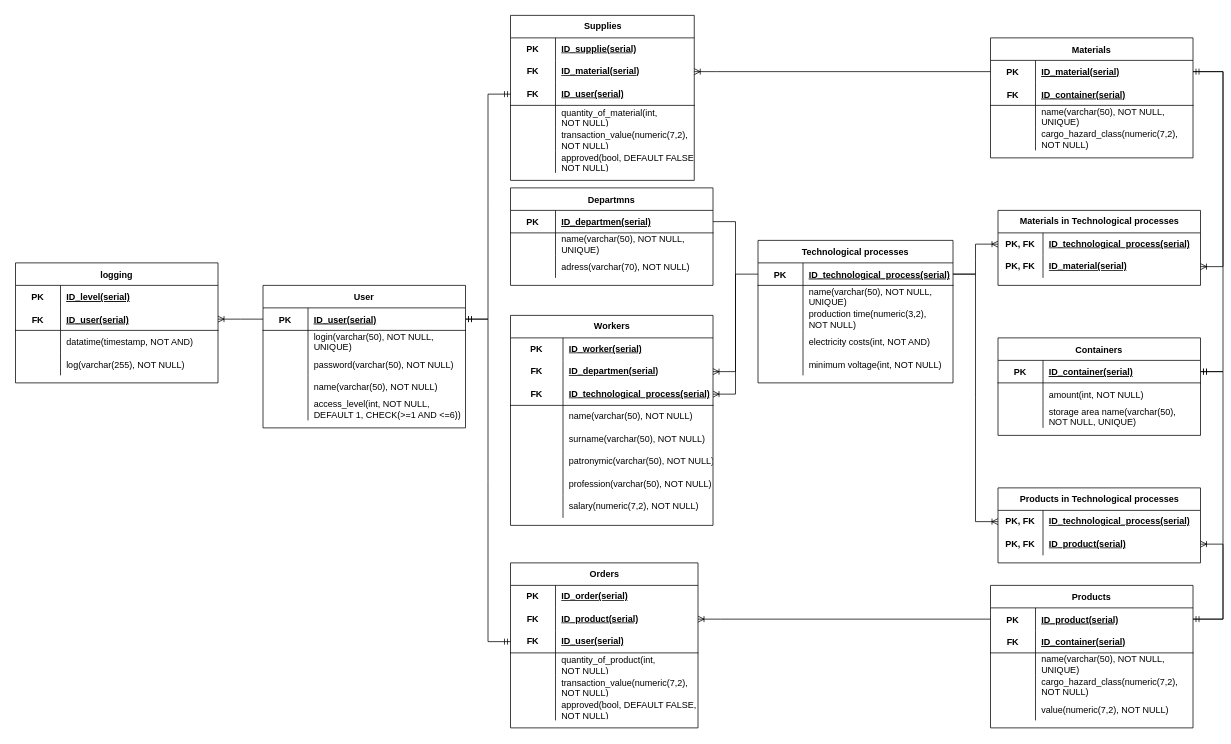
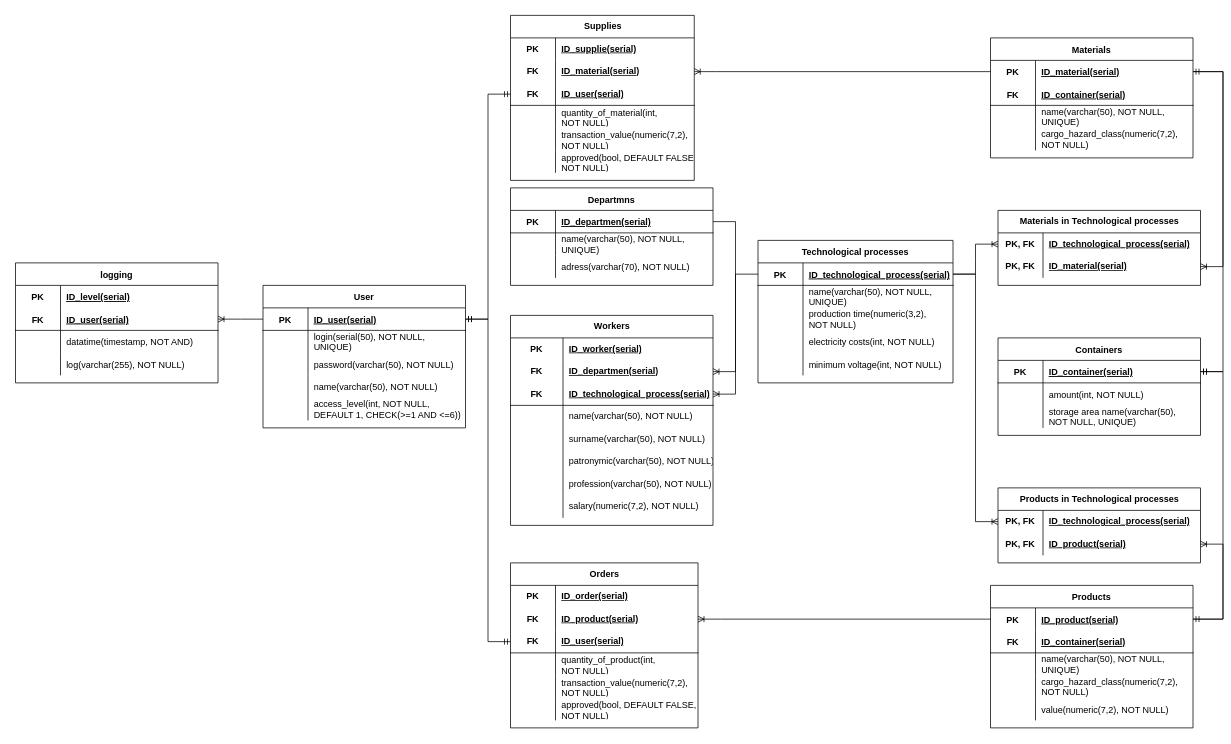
node "login(varchar(50), NOT NULL, UNIQUE)": label "login(varchar(50), NOT NULL, UNIQUE)" -> "login(serial(50), NOT NULL, UNIQUE)"
node "electricity costs(int, NOT AND)": label "electricity costs(int, NOT AND)" -> "electricity costs(int, NOT NULL)"
